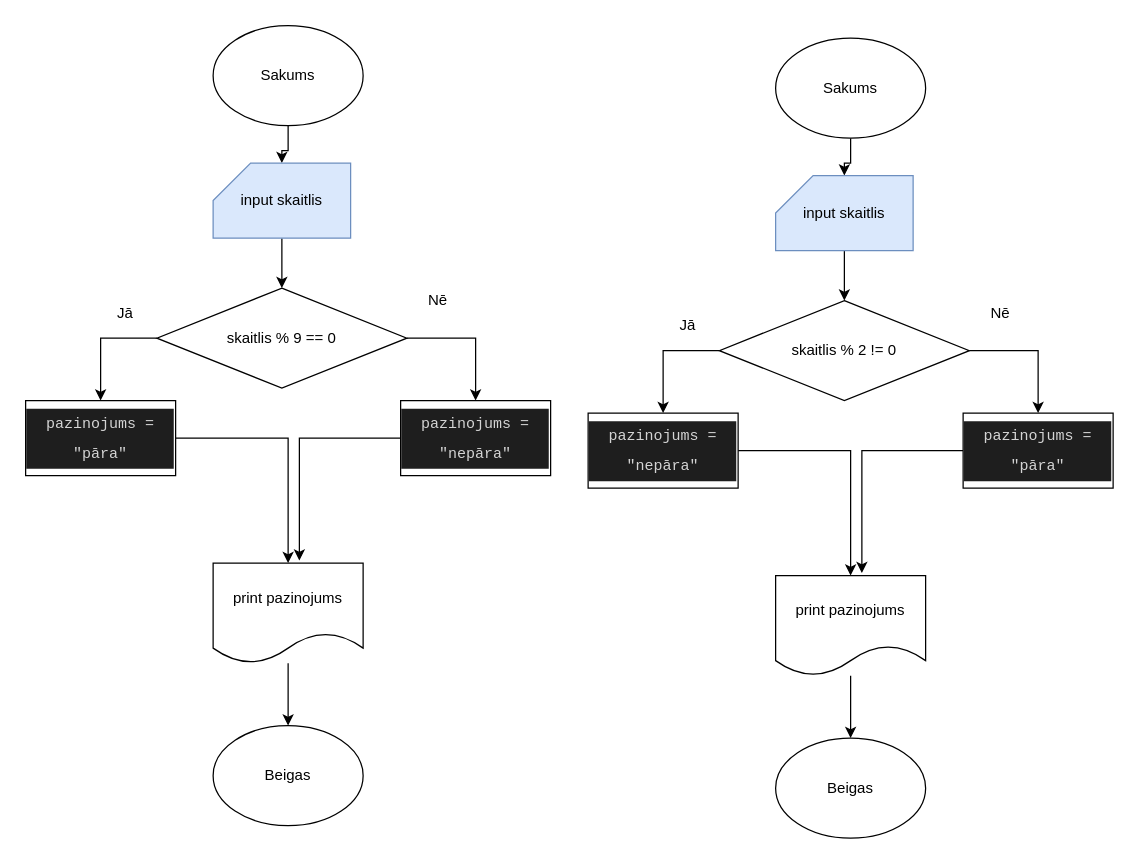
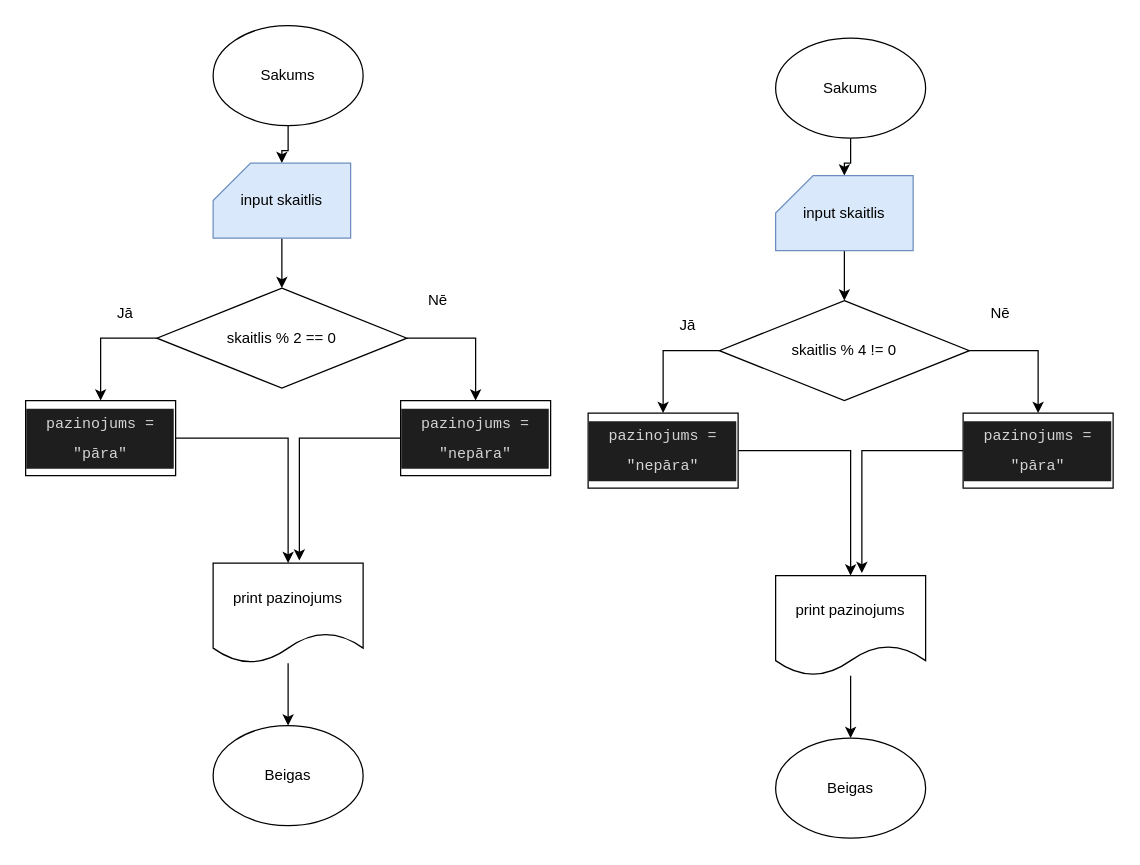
node "skaitlis % 9 == 0": label "skaitlis % 9 == 0" -> "skaitlis % 2 == 0"
node "skaitlis % 2 != 0": label "skaitlis % 2 != 0" -> "skaitlis % 4 != 0"
